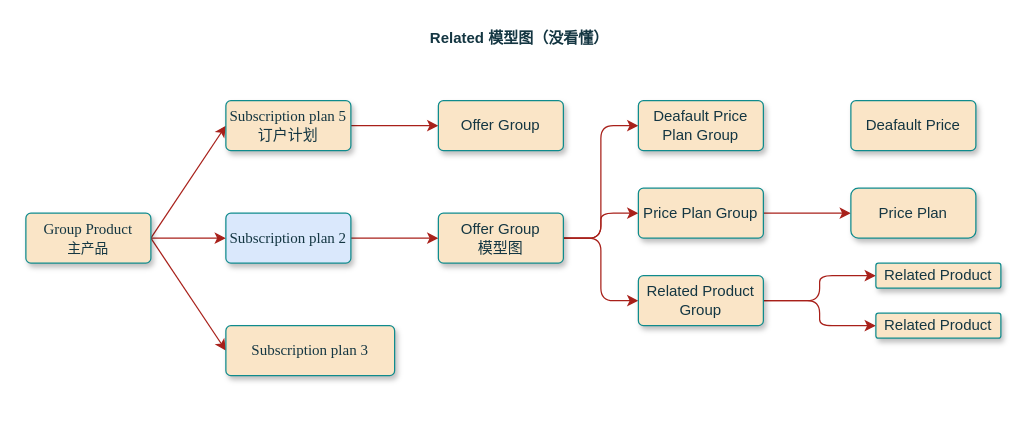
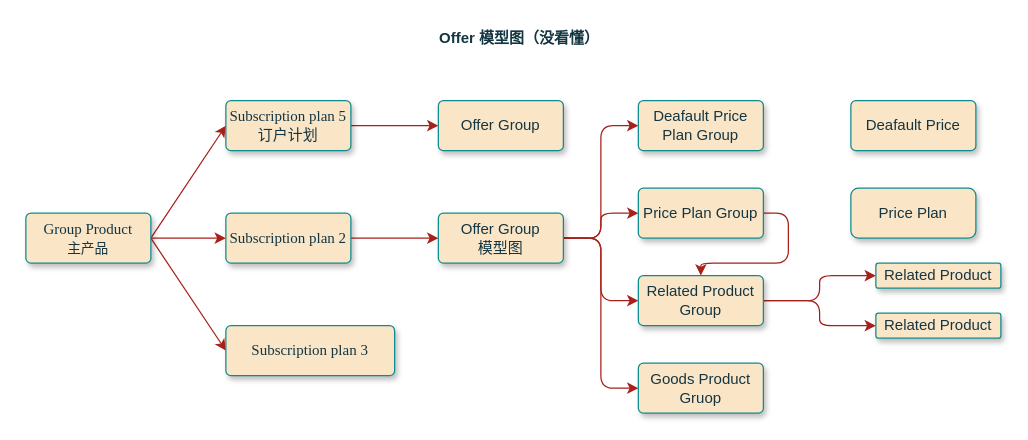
node "Related 模型图（没看懂）": label "Related 模型图（没看懂）" -> "Offer 模型图（没看懂）"
edge "Price Plan Group" -> "Price Plan": now "Price Plan Group" -> "Related Product Group"
node "Subscription plan 2": fillcolor #dae8fc -> #fae5c7
edge "Offer Group 模型图" -> "Goods Product Gruop": added
node "Goods Product Gruop": added
